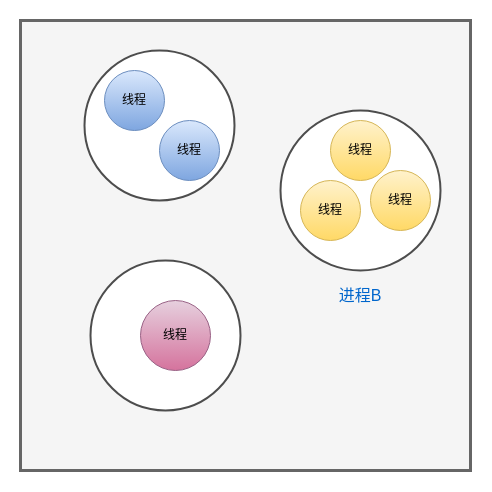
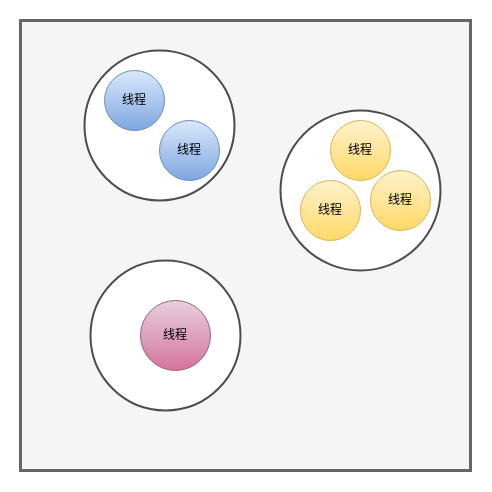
node "进程B": removed
